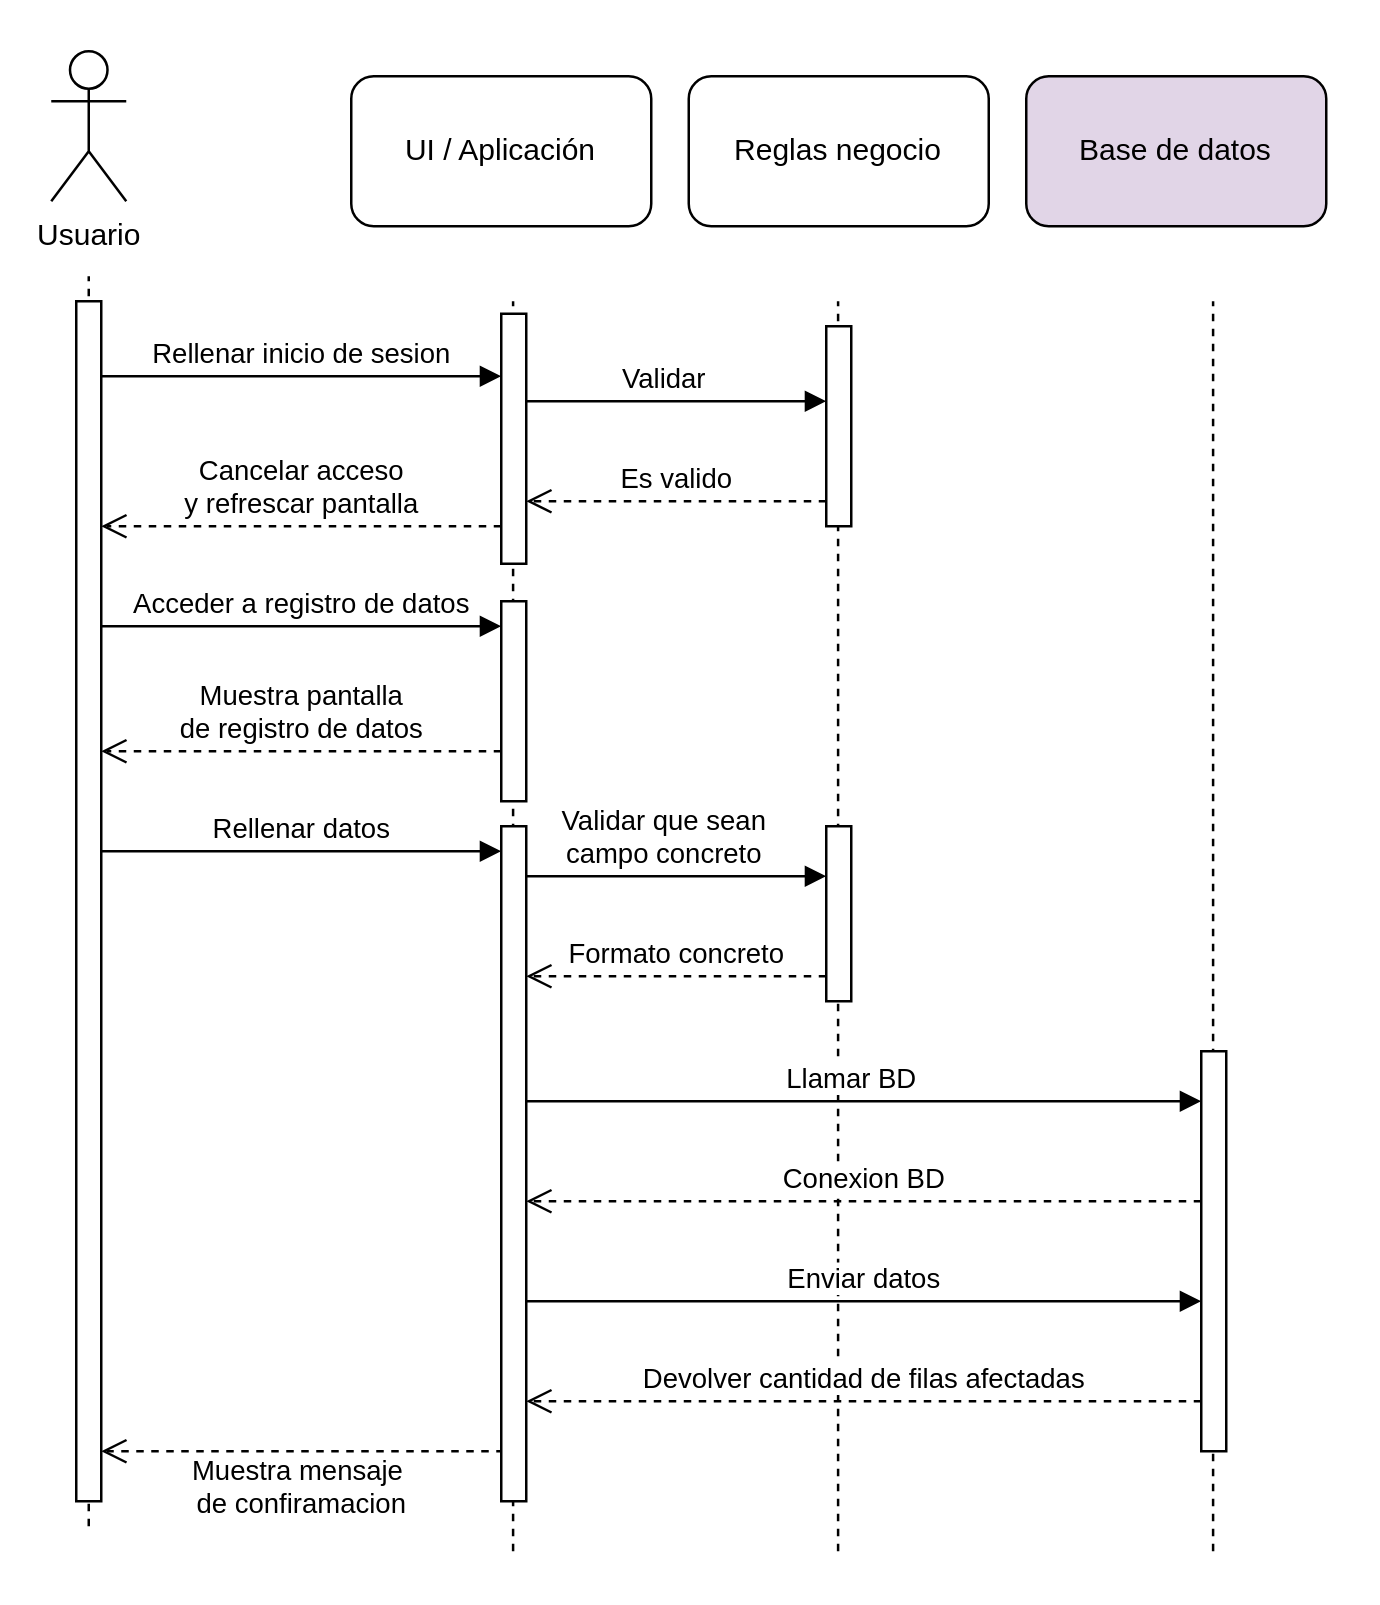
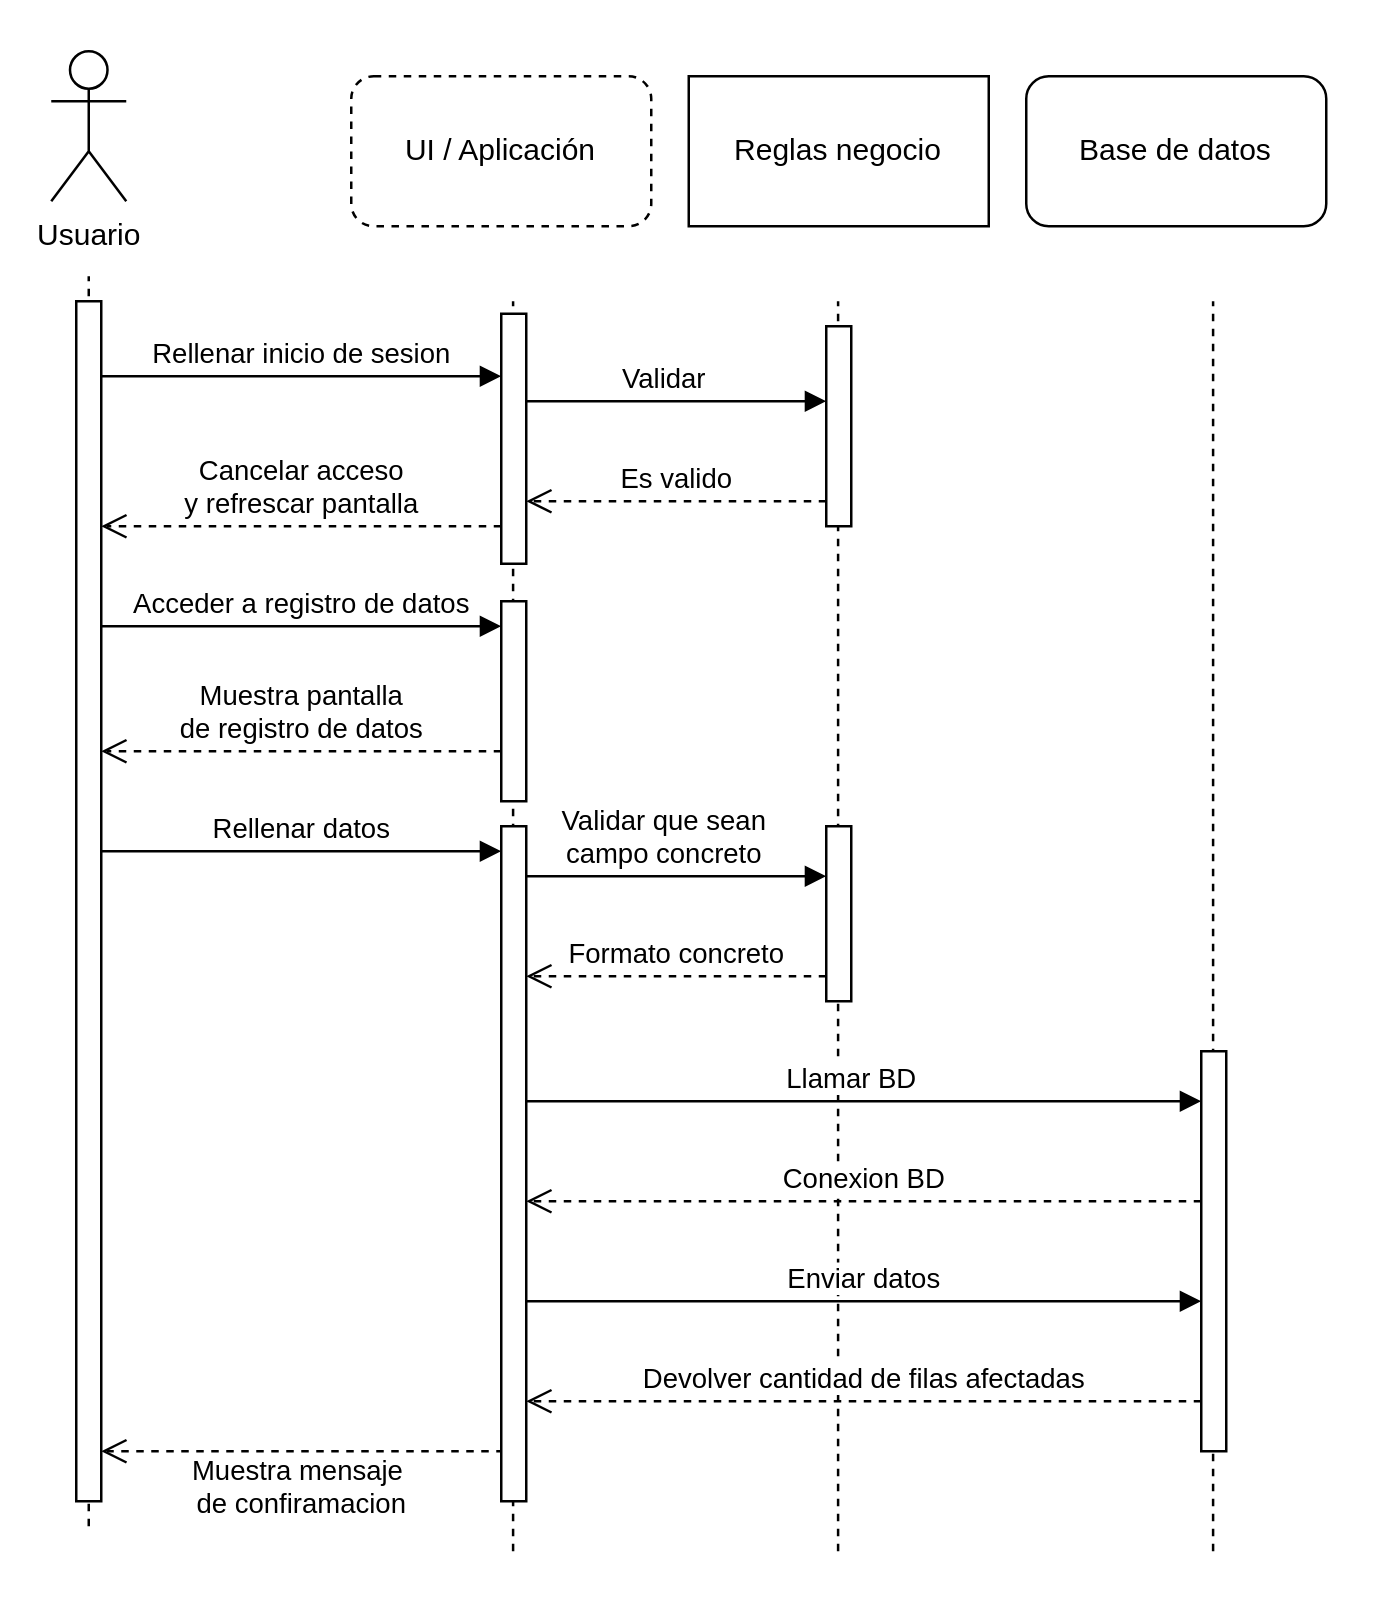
node "UI / Aplicación": style solid -> dashed
node "Reglas negocio": shape rounded rectangle -> rectangle
node "Base de datos": fillcolor #e1d5e7 -> #ffffff
